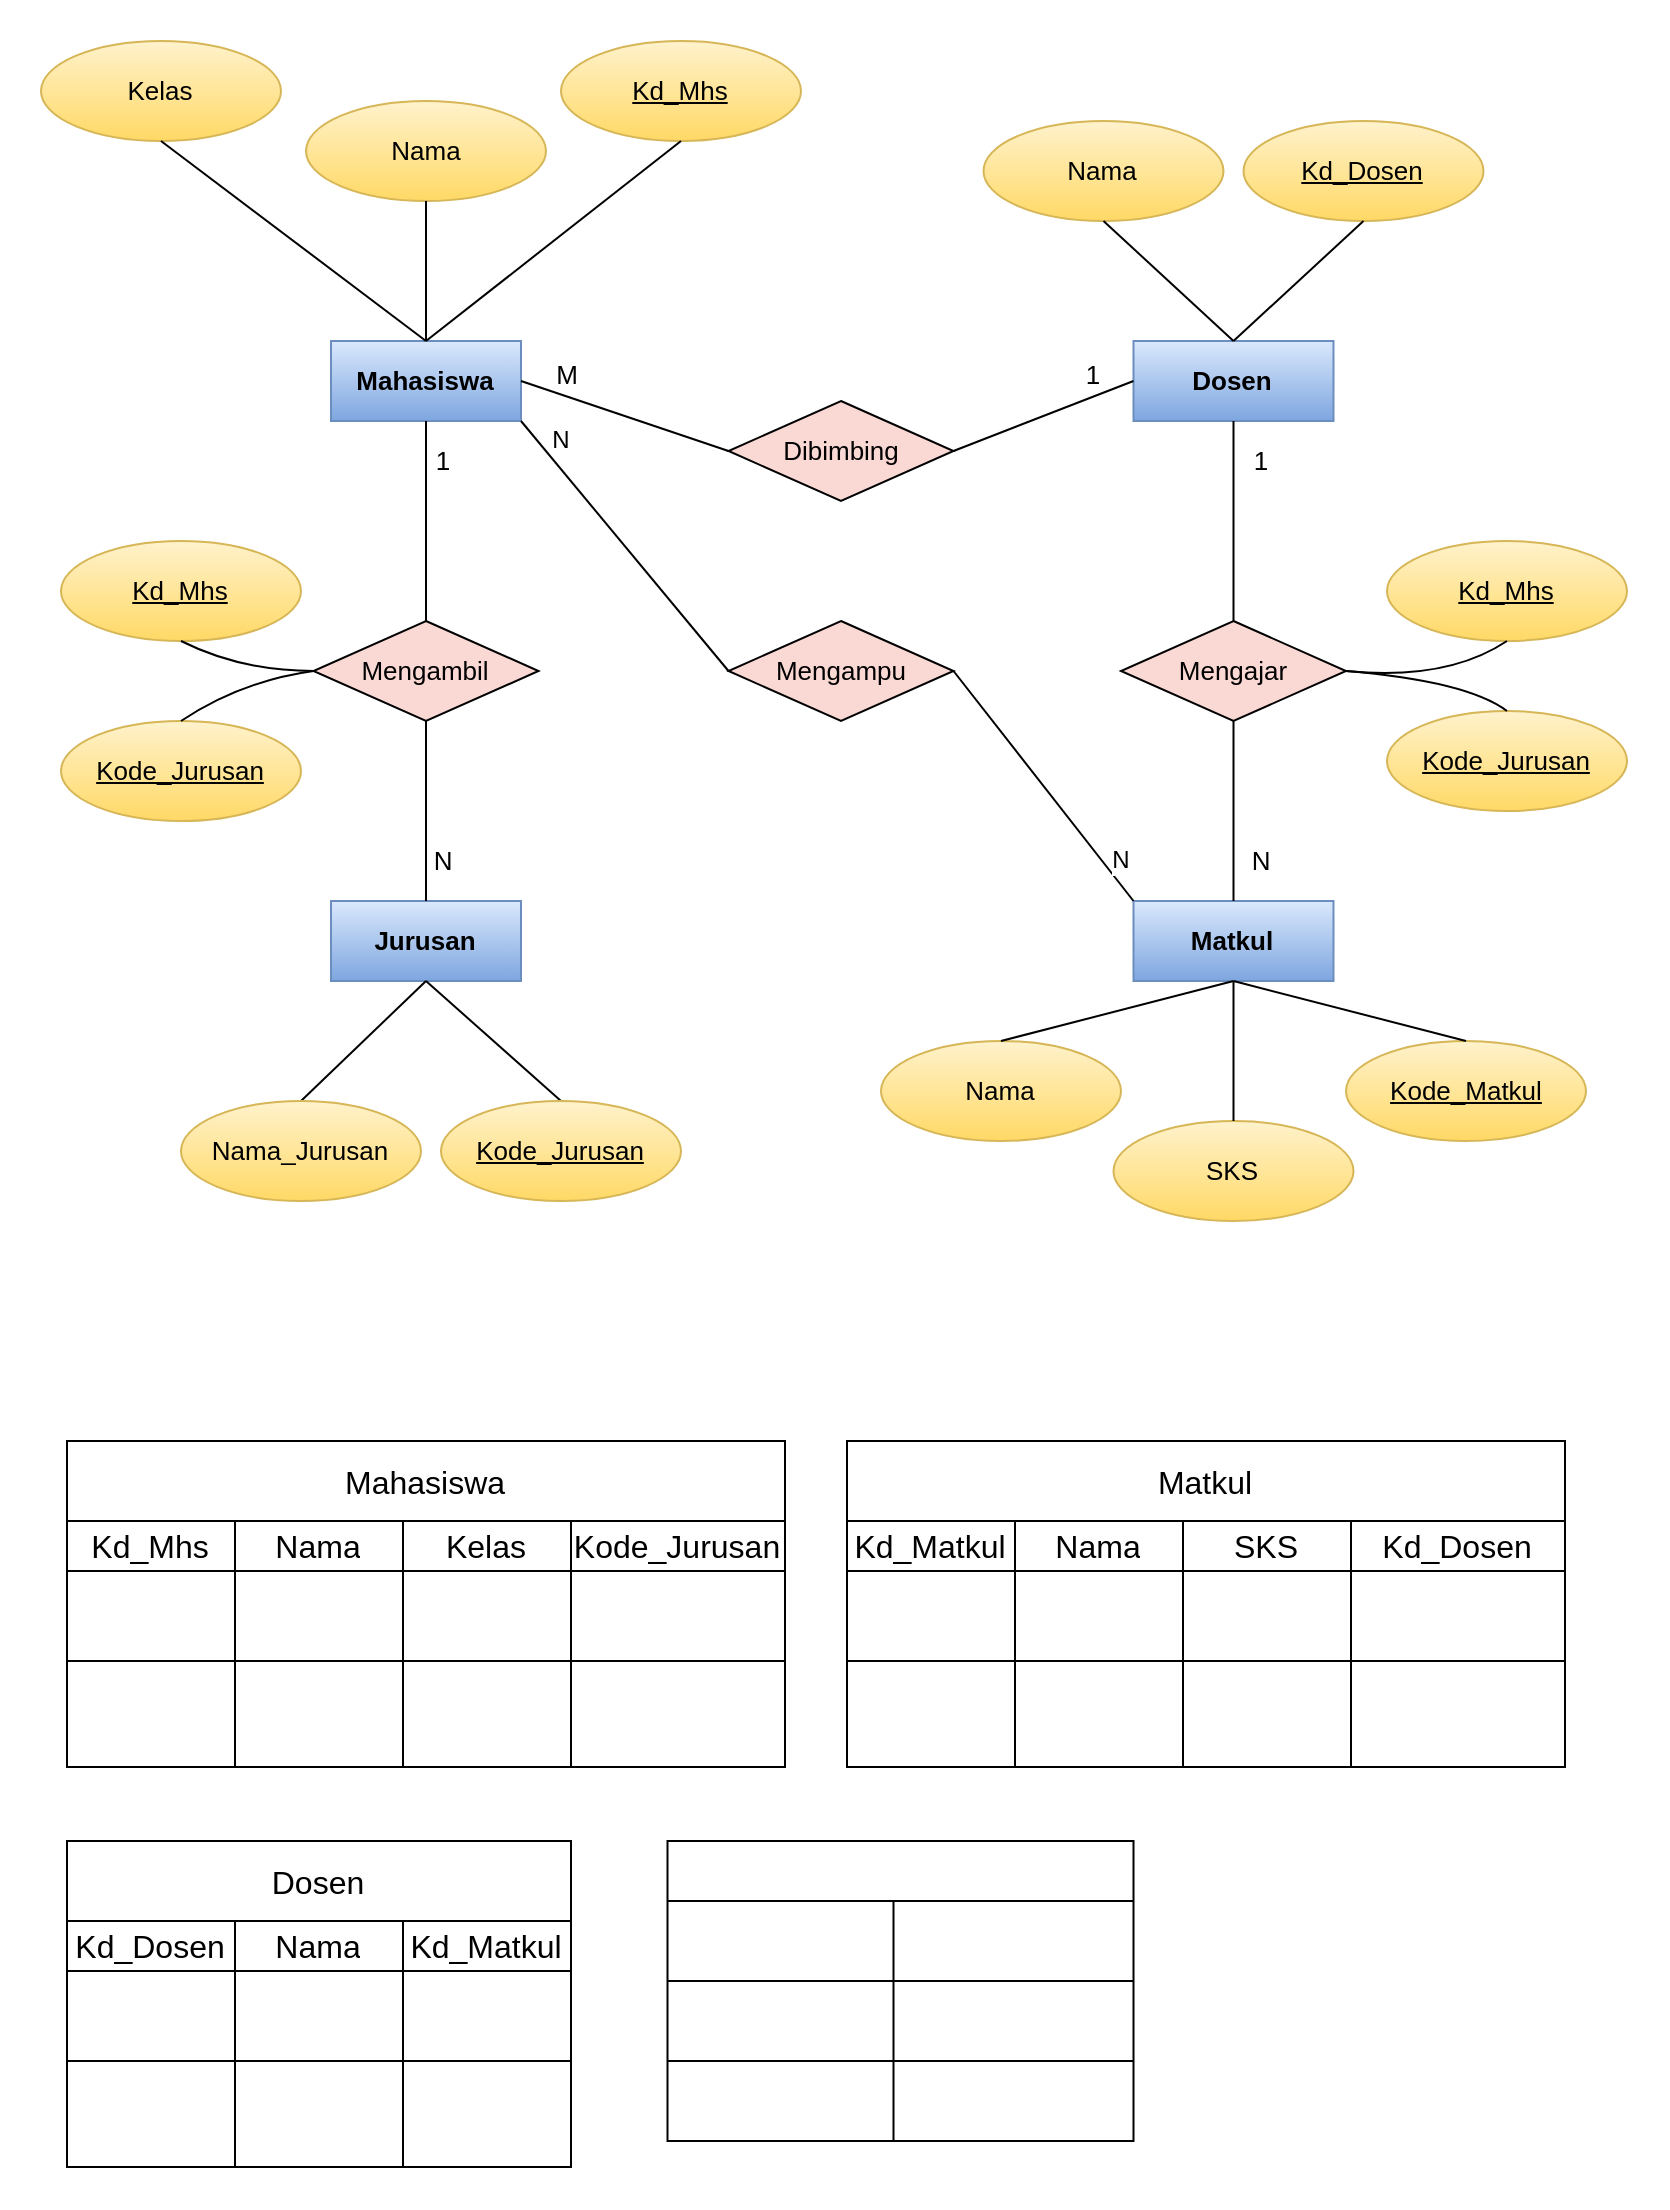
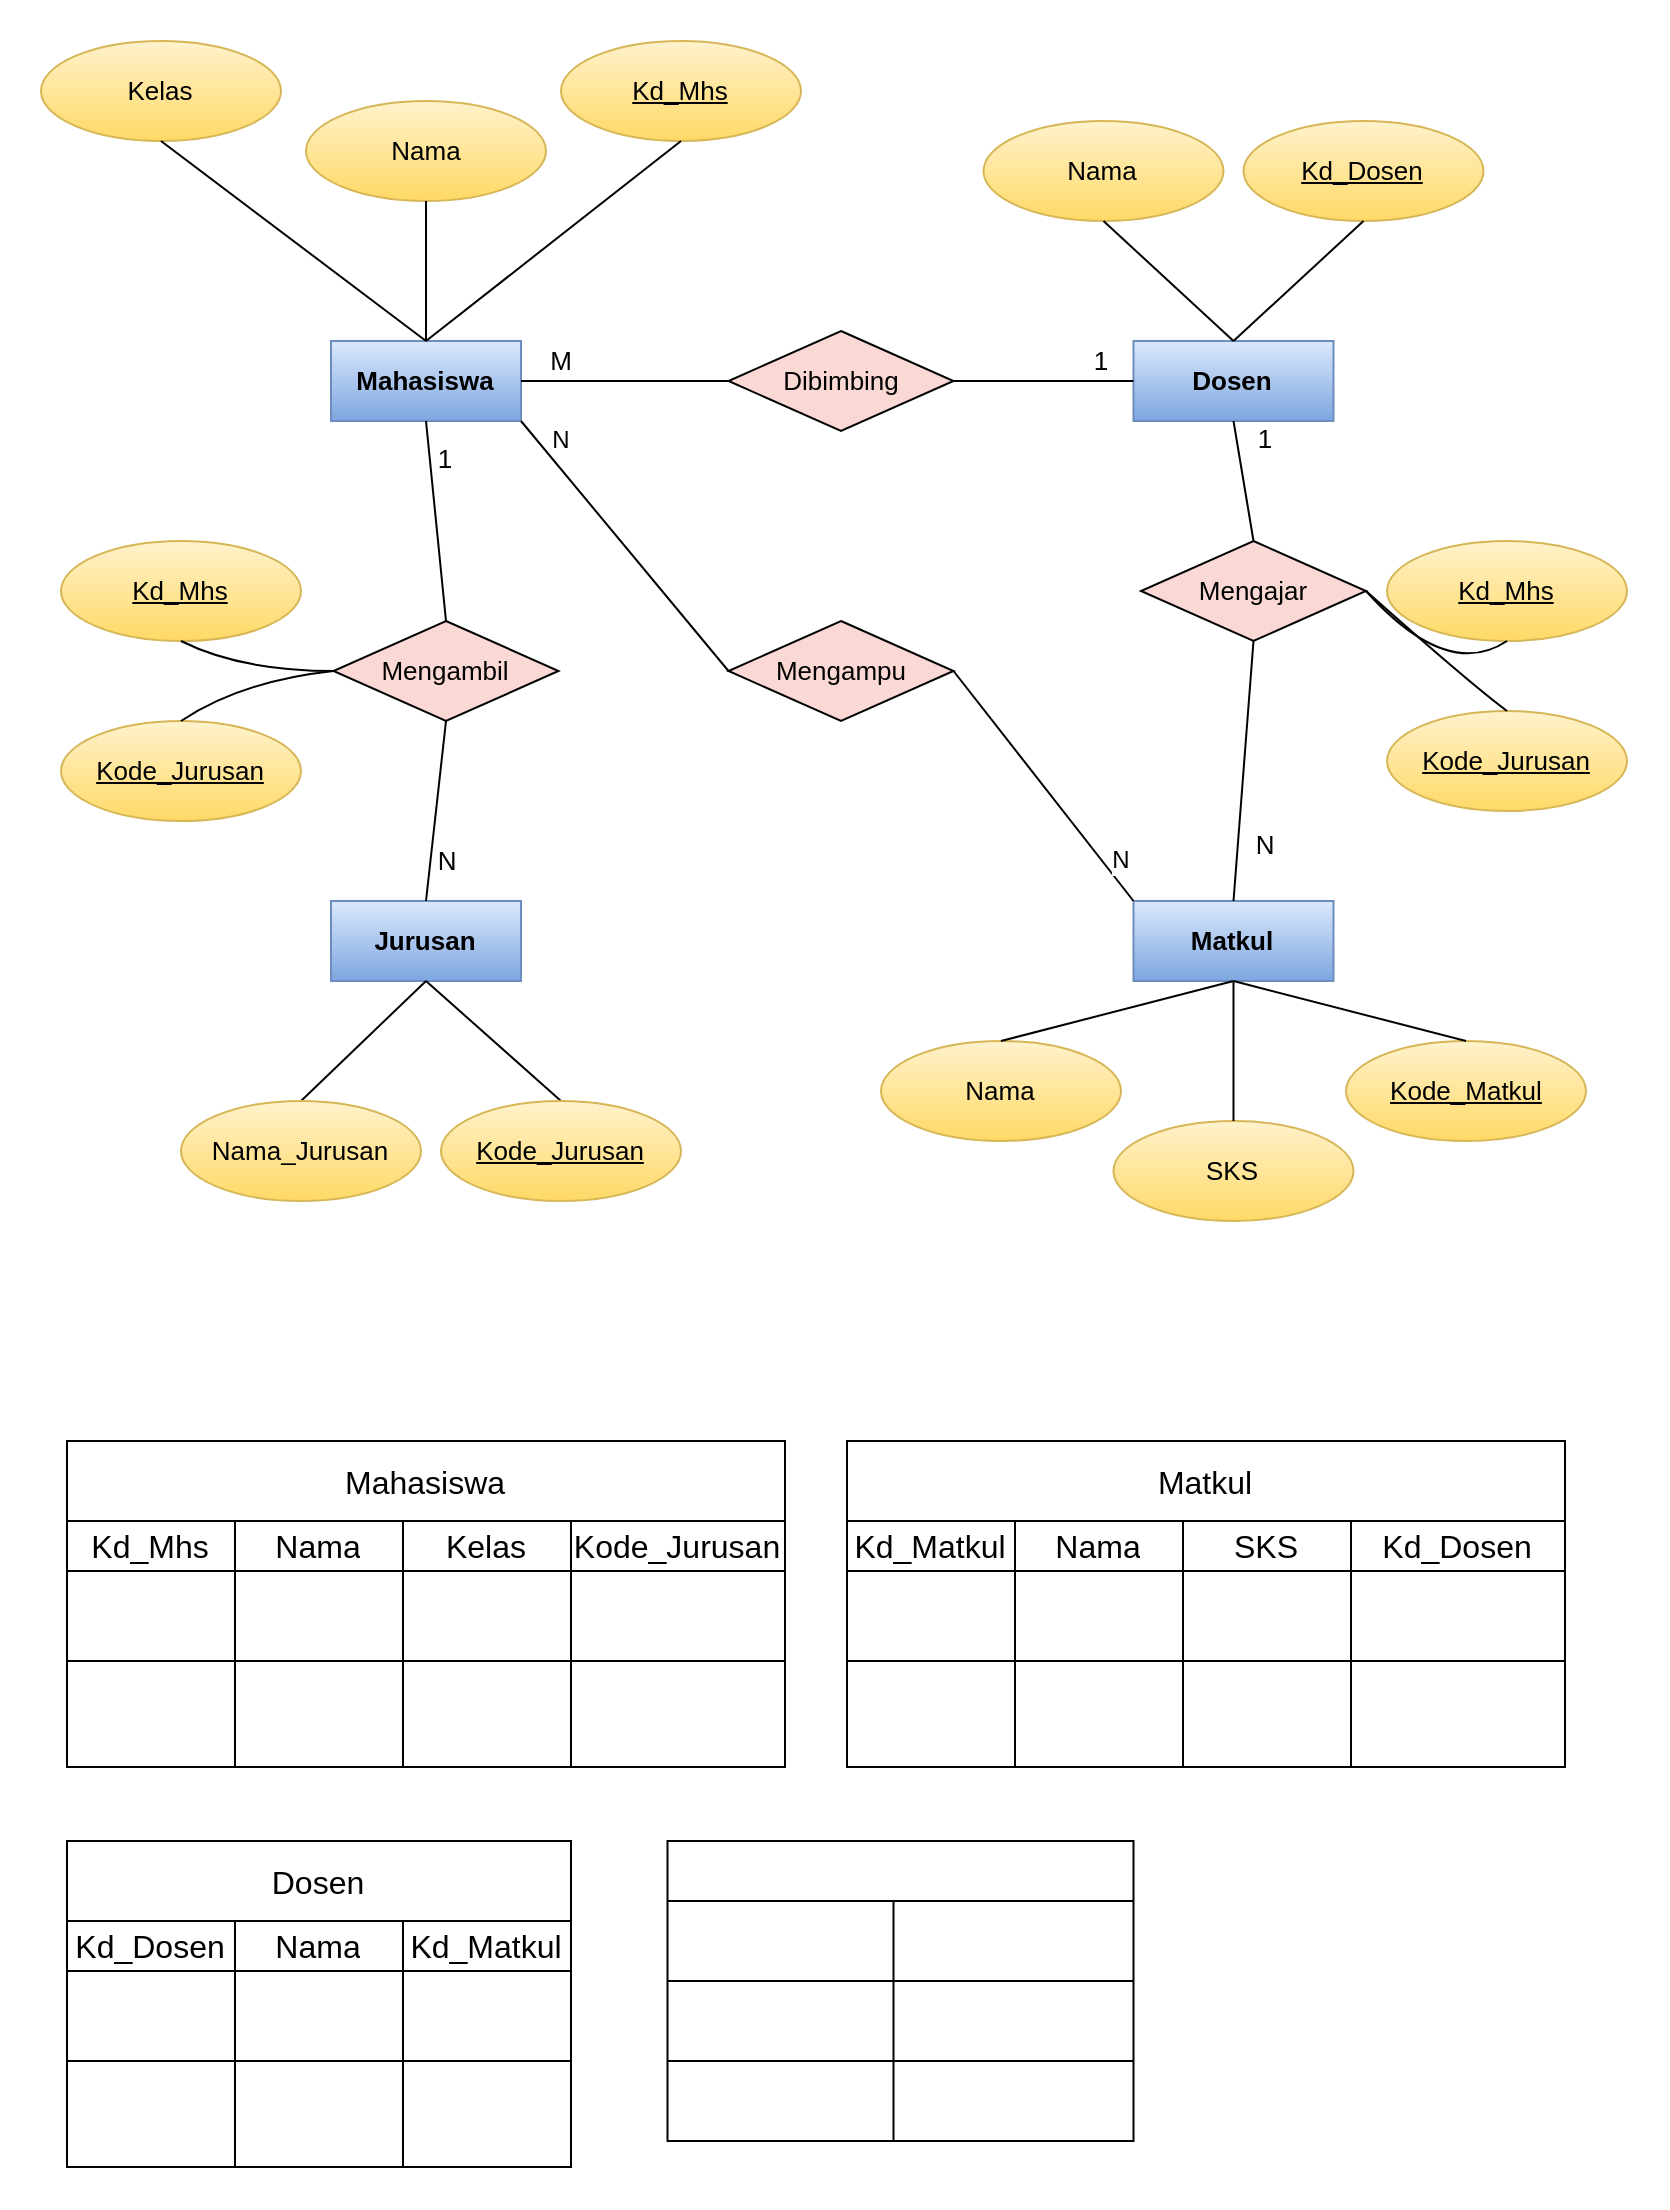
node "Dibimbing": moved (841, 451) -> (841, 381)
node "Mengambil": moved (426, 671) -> (446, 671)
node "Mengajar": moved (1234, 671) -> (1254, 591)
